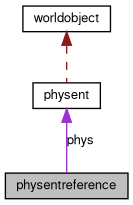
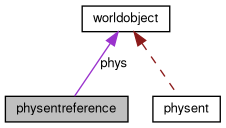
edge "physentreference" -> "physent": now "physentreference" -> "worldobject"
